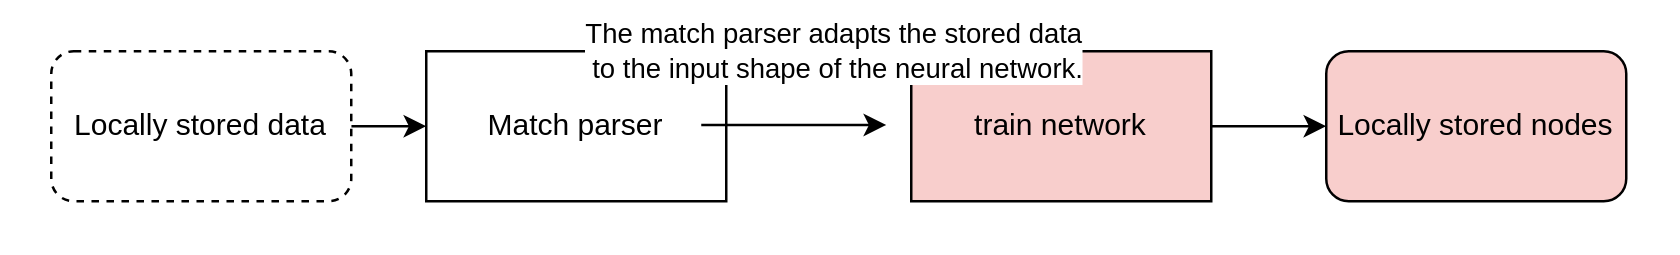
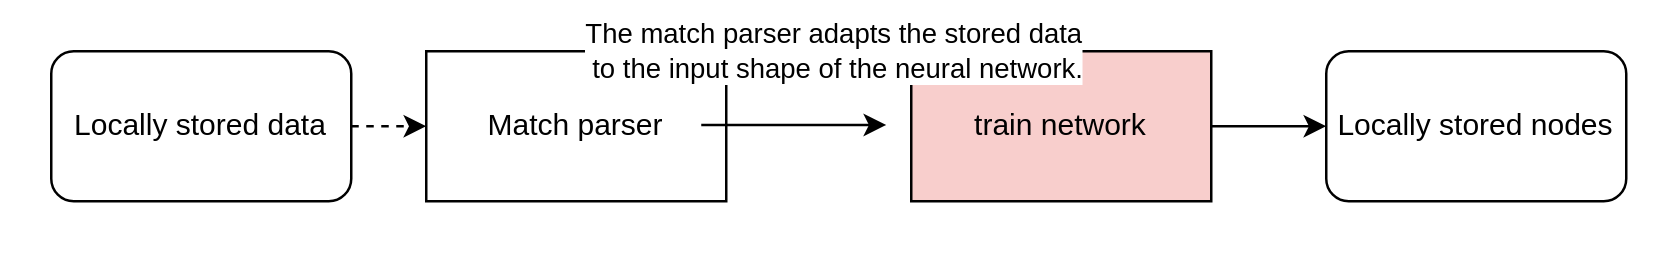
node "Locally stored data": style dashed -> solid
edge "Locally stored data" -> "Match parser": style solid -> dashed
node "Locally stored nodes": fillcolor #f8cecc -> #ffffff
